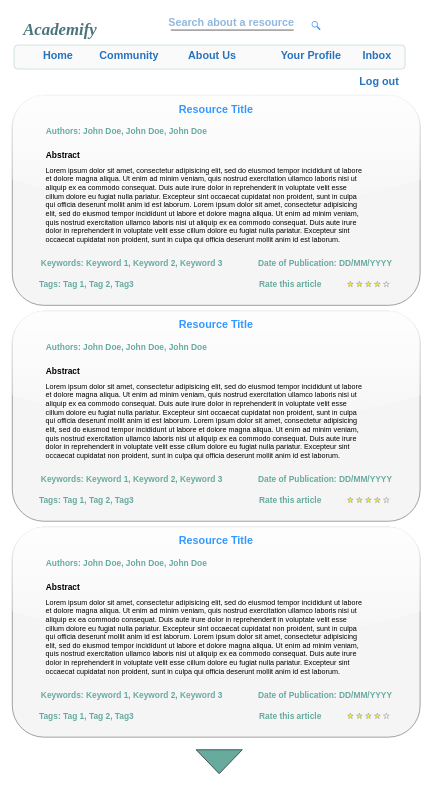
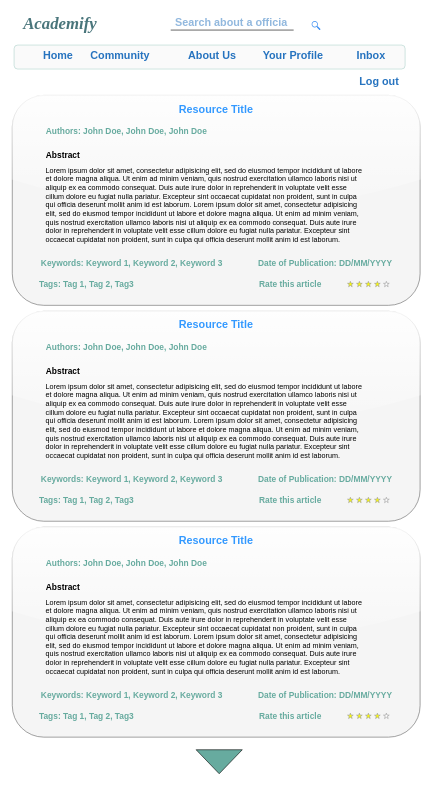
node "Search about a resource": label "Search about a resource" -> "Search about a officia"
node "Academify": moved (60, 29) -> (60, 23)
node "Community": moved (129, 57) -> (120, 57)
node "Your Profile": moved (311, 57) -> (293, 57)
node "Inbox": moved (377, 57) -> (371, 57)
